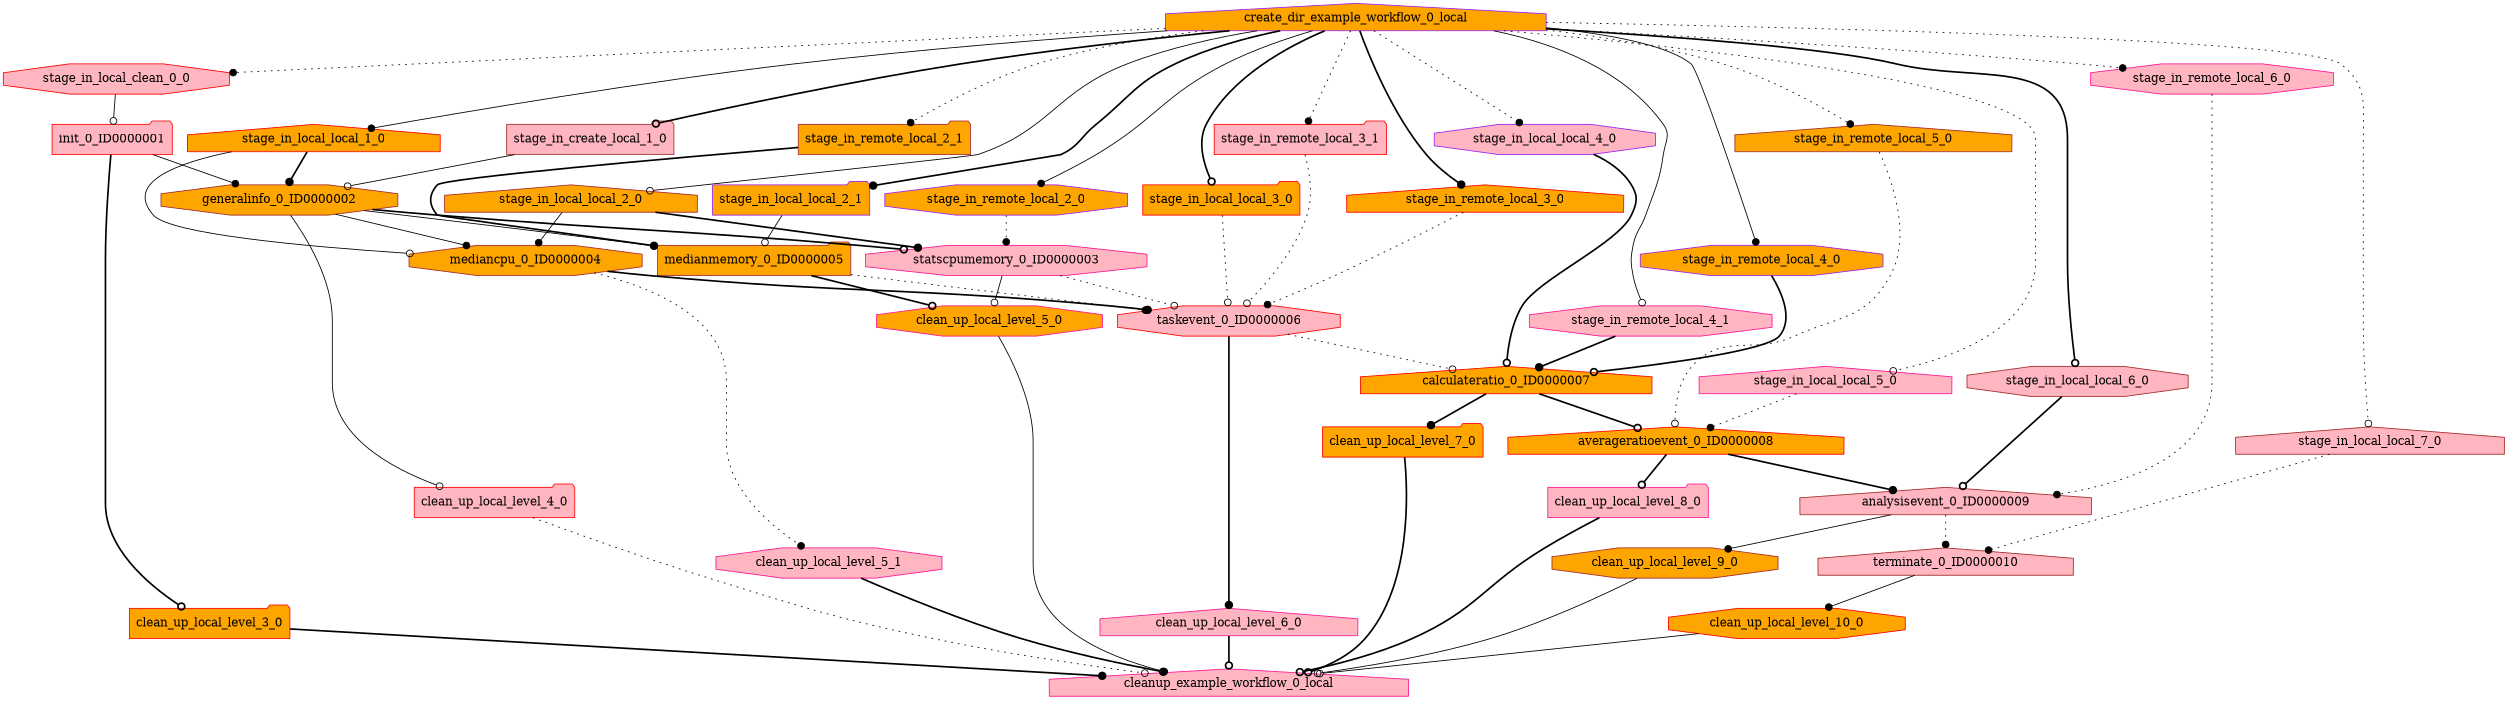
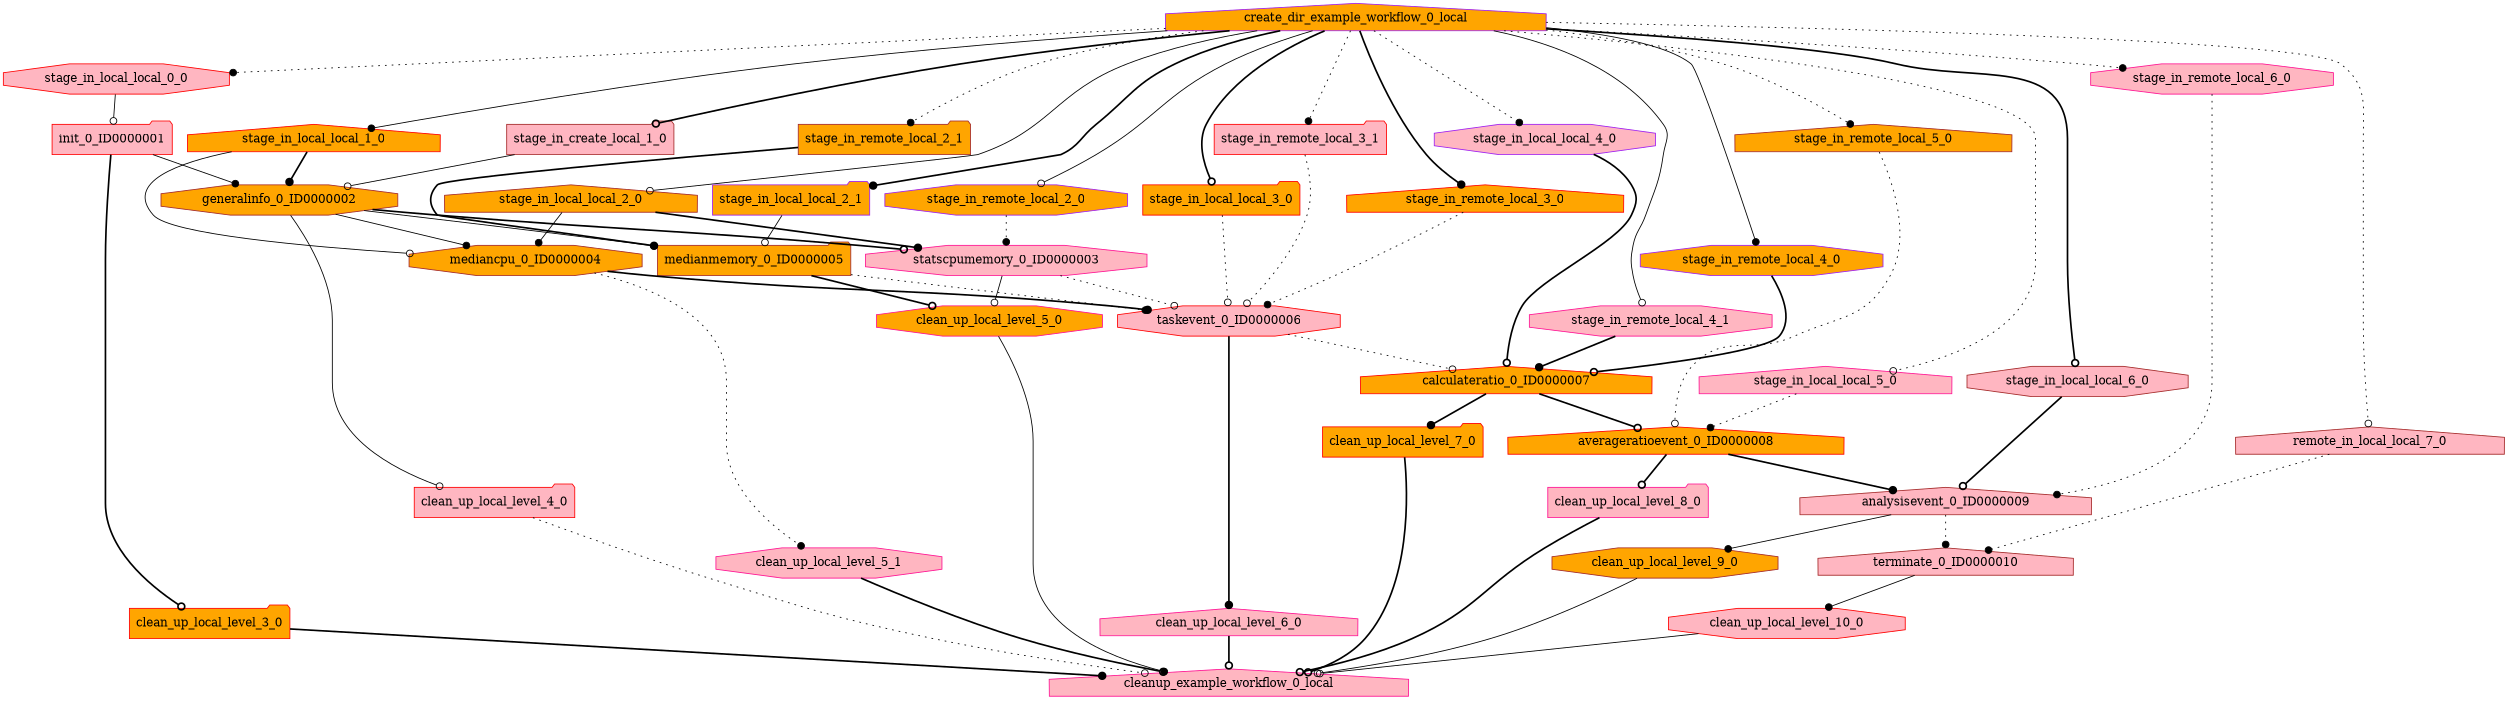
node "stage_in_local_clean_0_0": label "stage_in_local_clean_0_0" -> "stage_in_local_local_0_0"
edge "create_dir_example_workflow_0_local" -> "stage_in_remote_local_2_0": arrowhead dot -> odot
node "stage_in_local_local_7_0": label "stage_in_local_local_7_0" -> "remote_in_local_local_7_0"
node "clean_up_local_level_10_0": fillcolor orange -> lightpink
